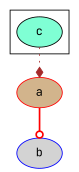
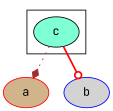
edge "a" -> "b": now "c" -> "b"
